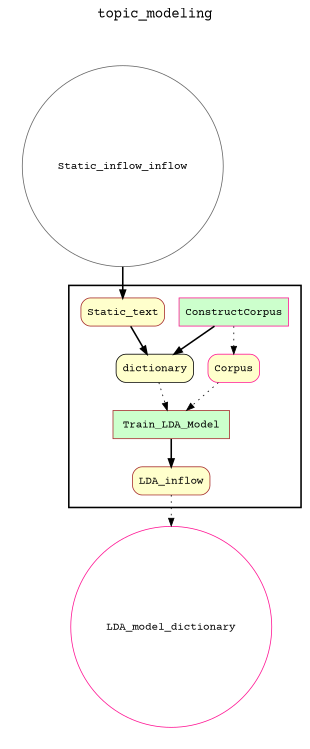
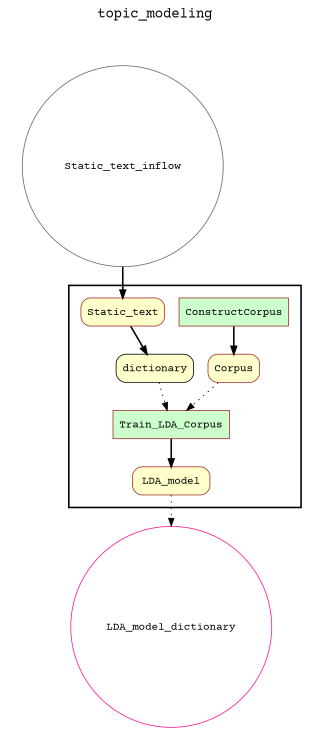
node "Static_inflow_inflow": label "Static_inflow_inflow" -> "Static_text_inflow"
node "ConstructCorpus": color deeppink -> brown
edge "ConstructCorpus" -> "Corpus": style dotted -> bold
edge "ConstructCorpus" -> "dictionary": removed
node "Corpus": color deeppink -> brown
node "Train_LDA_Model": label "Train_LDA_Model" -> "Train_LDA_Corpus"
node "LDA_inflow": label "LDA_inflow" -> "LDA_model"
